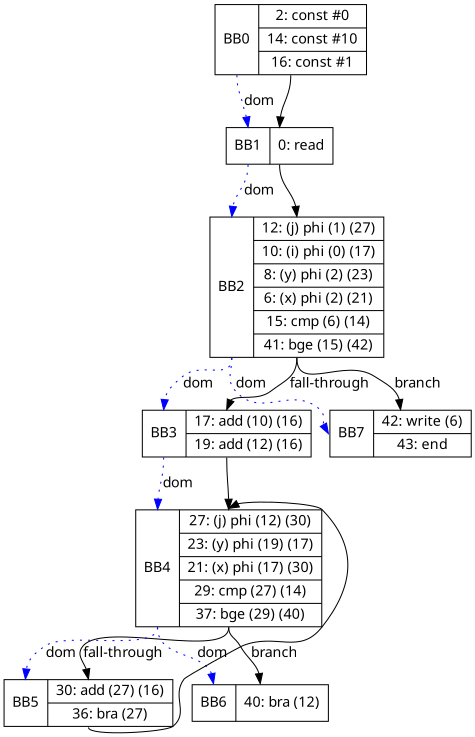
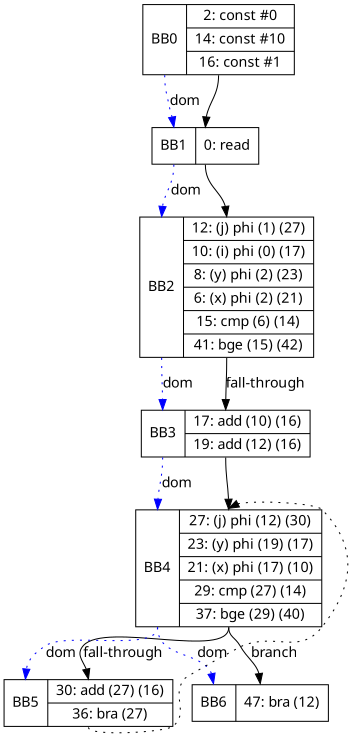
node "BB7": removed
node "BB4": text "21: (x) phi (17) (30)" -> "21: (x) phi (17) (10)"
edge "BB5" -> "BB4": style solid -> dotted
node "BB6": text "40: bra (12)" -> "47: bra (12)"
